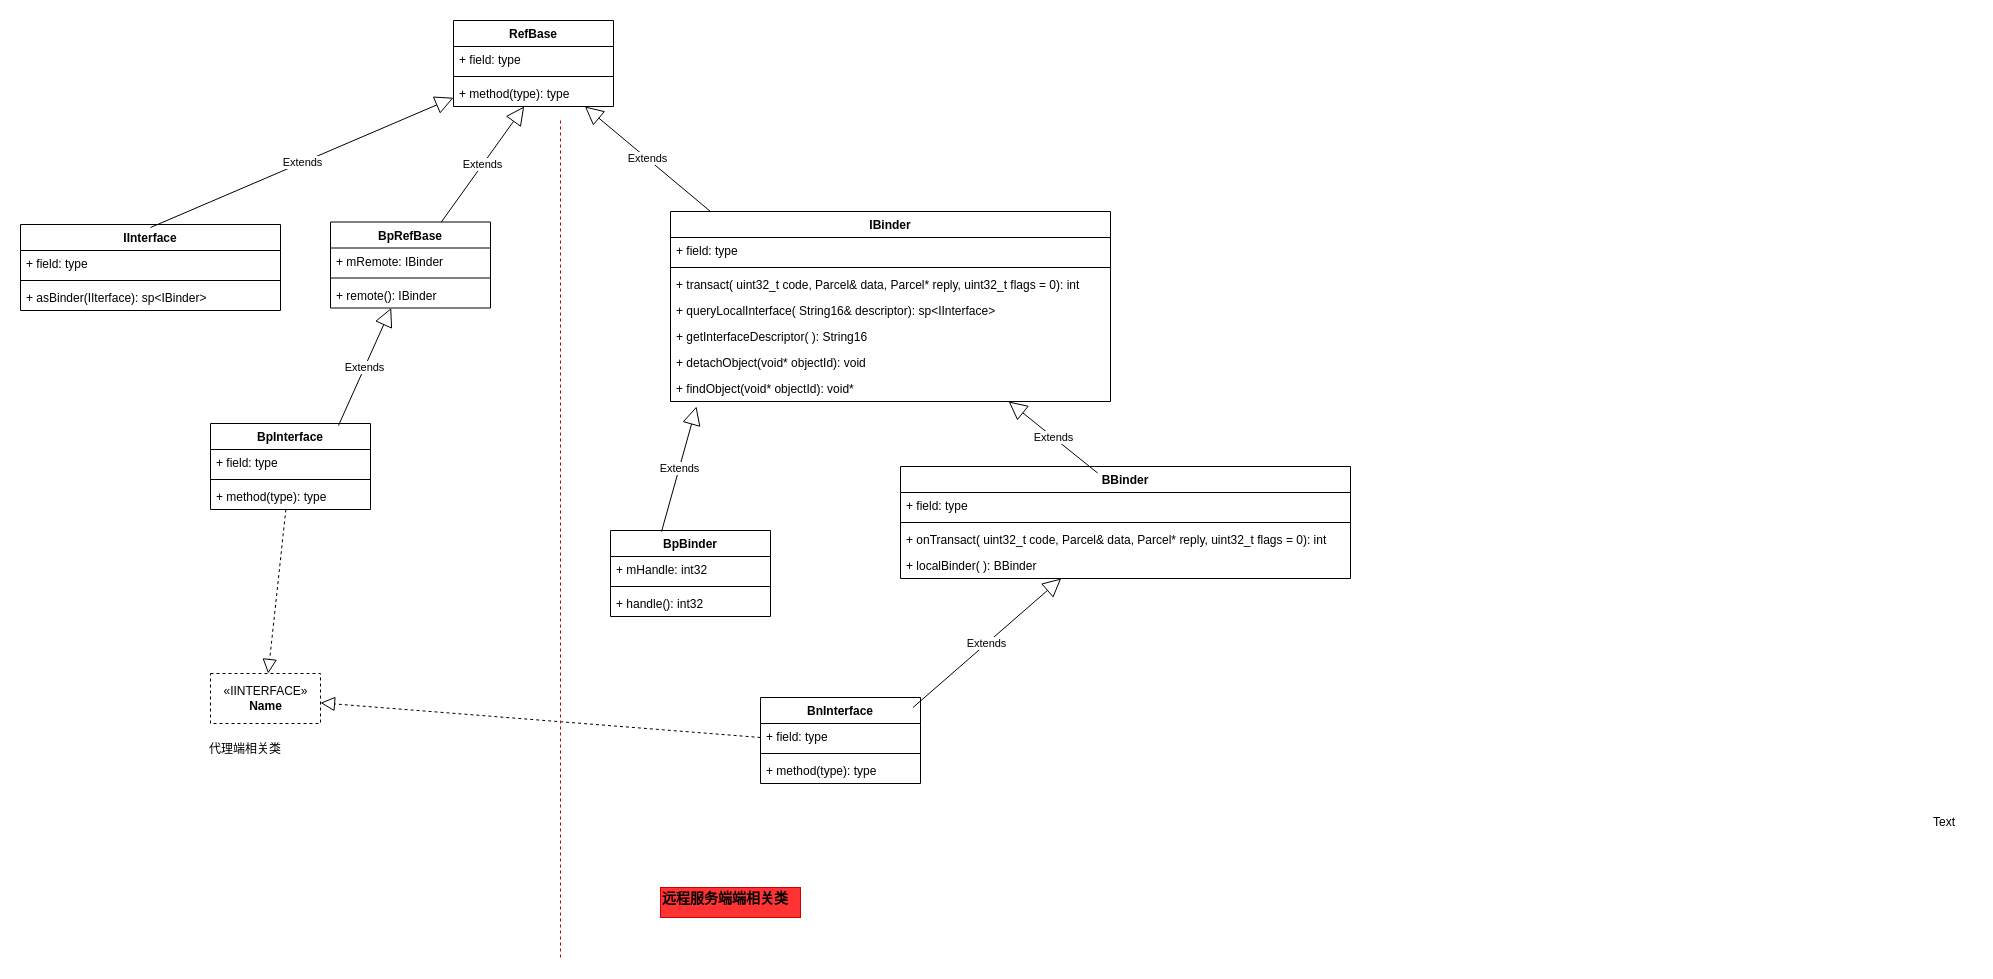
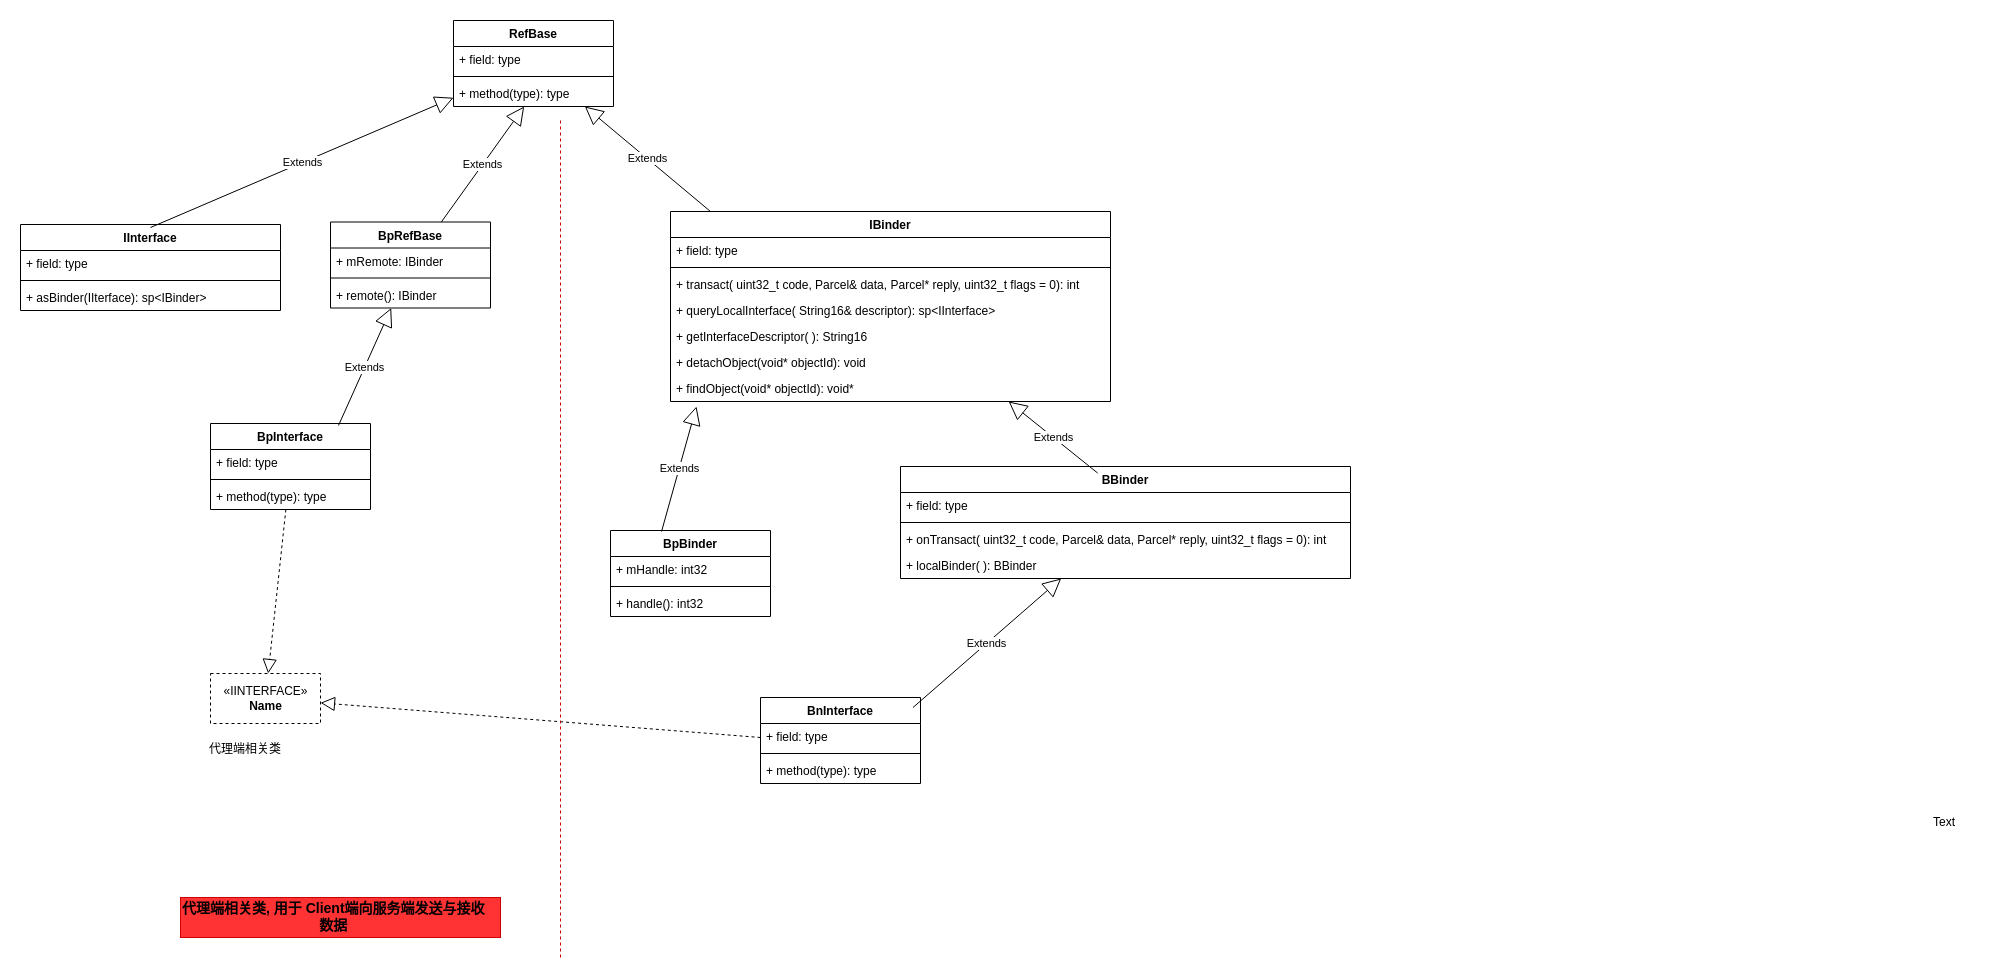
node "远程服务端端相关类": removed
node "代理端相关类, 用于 Client端向服务端发送与接收 数据": added
